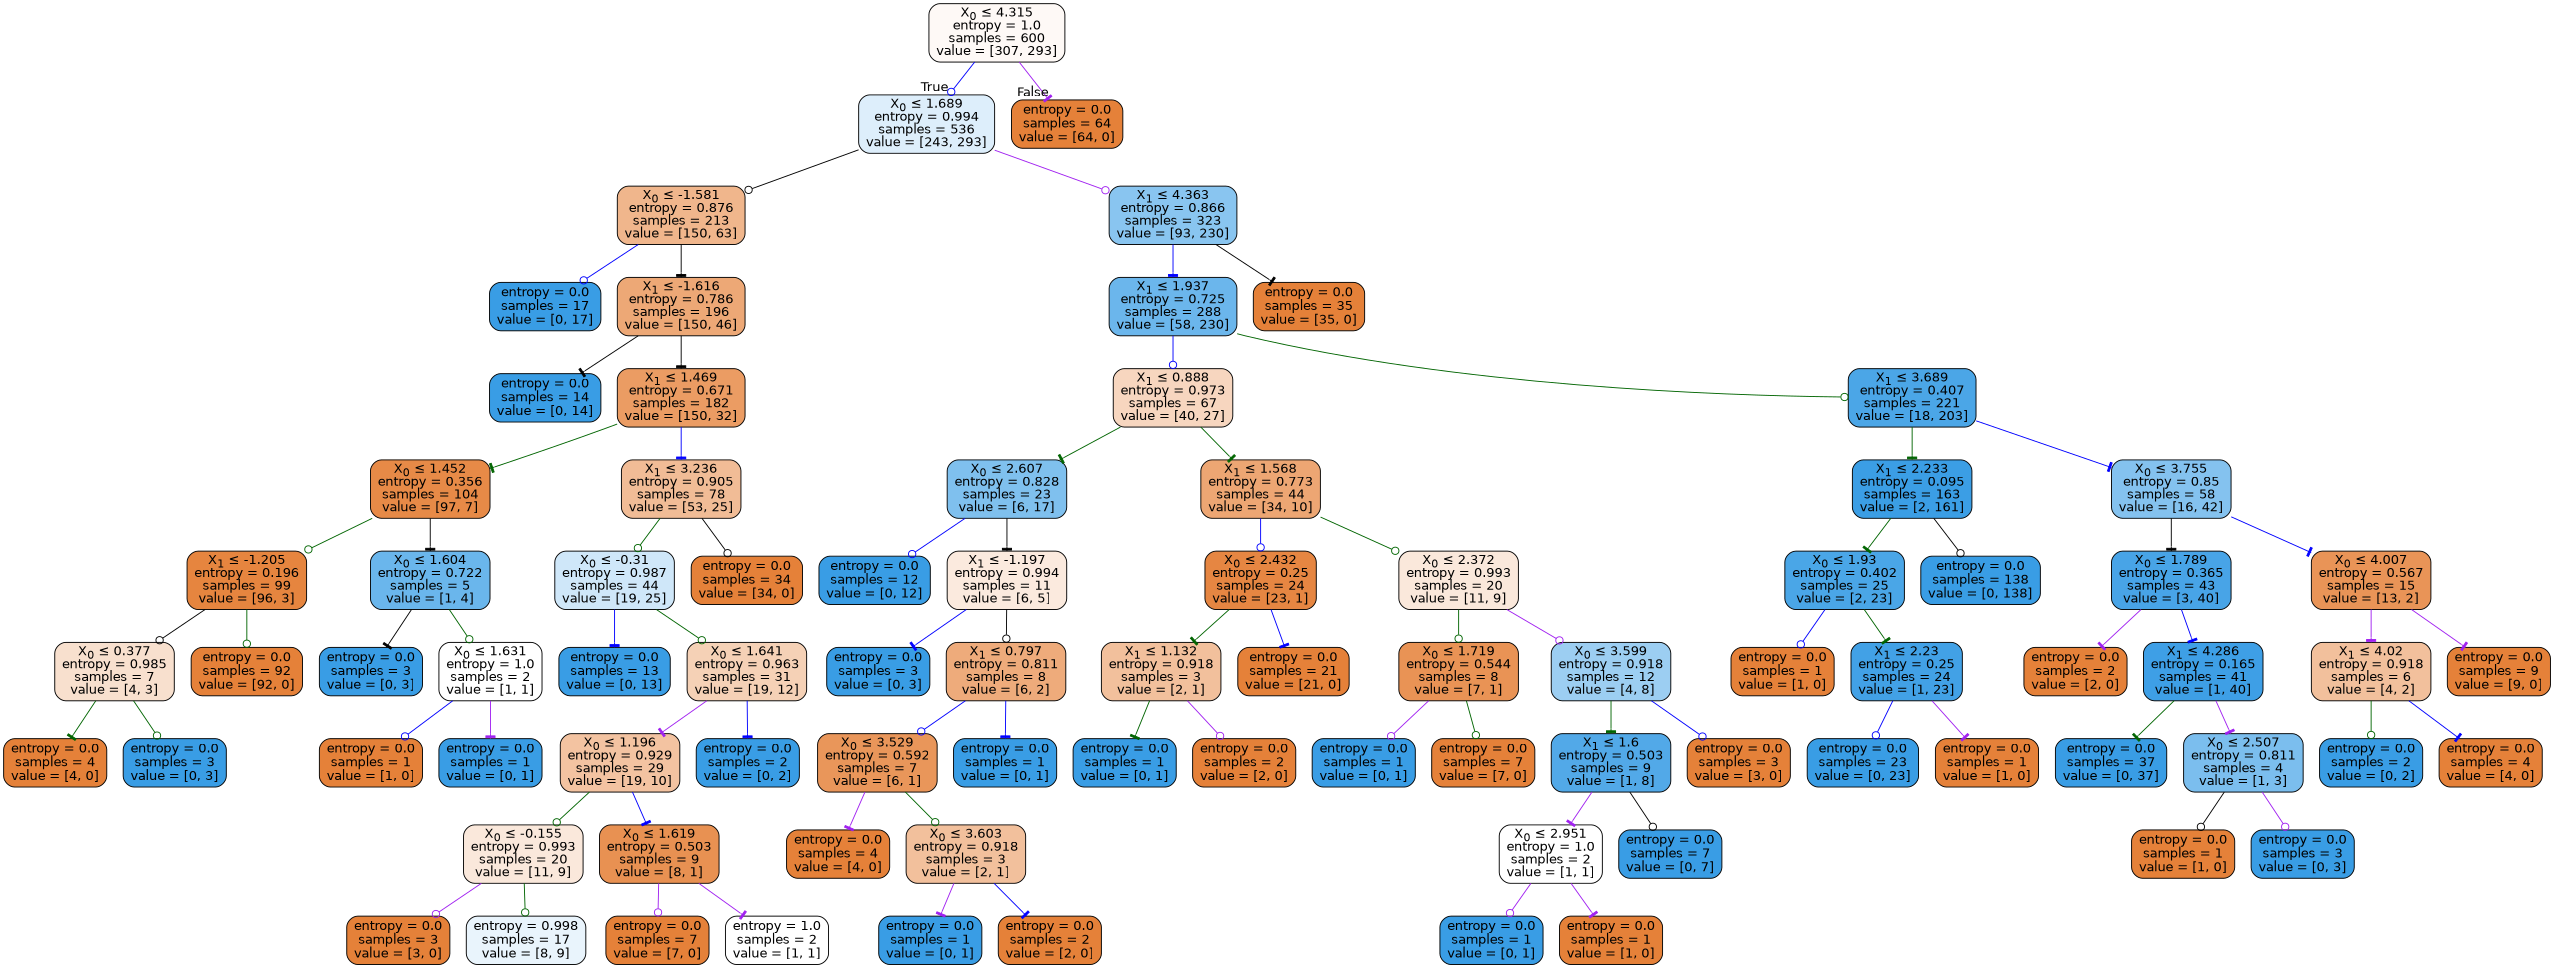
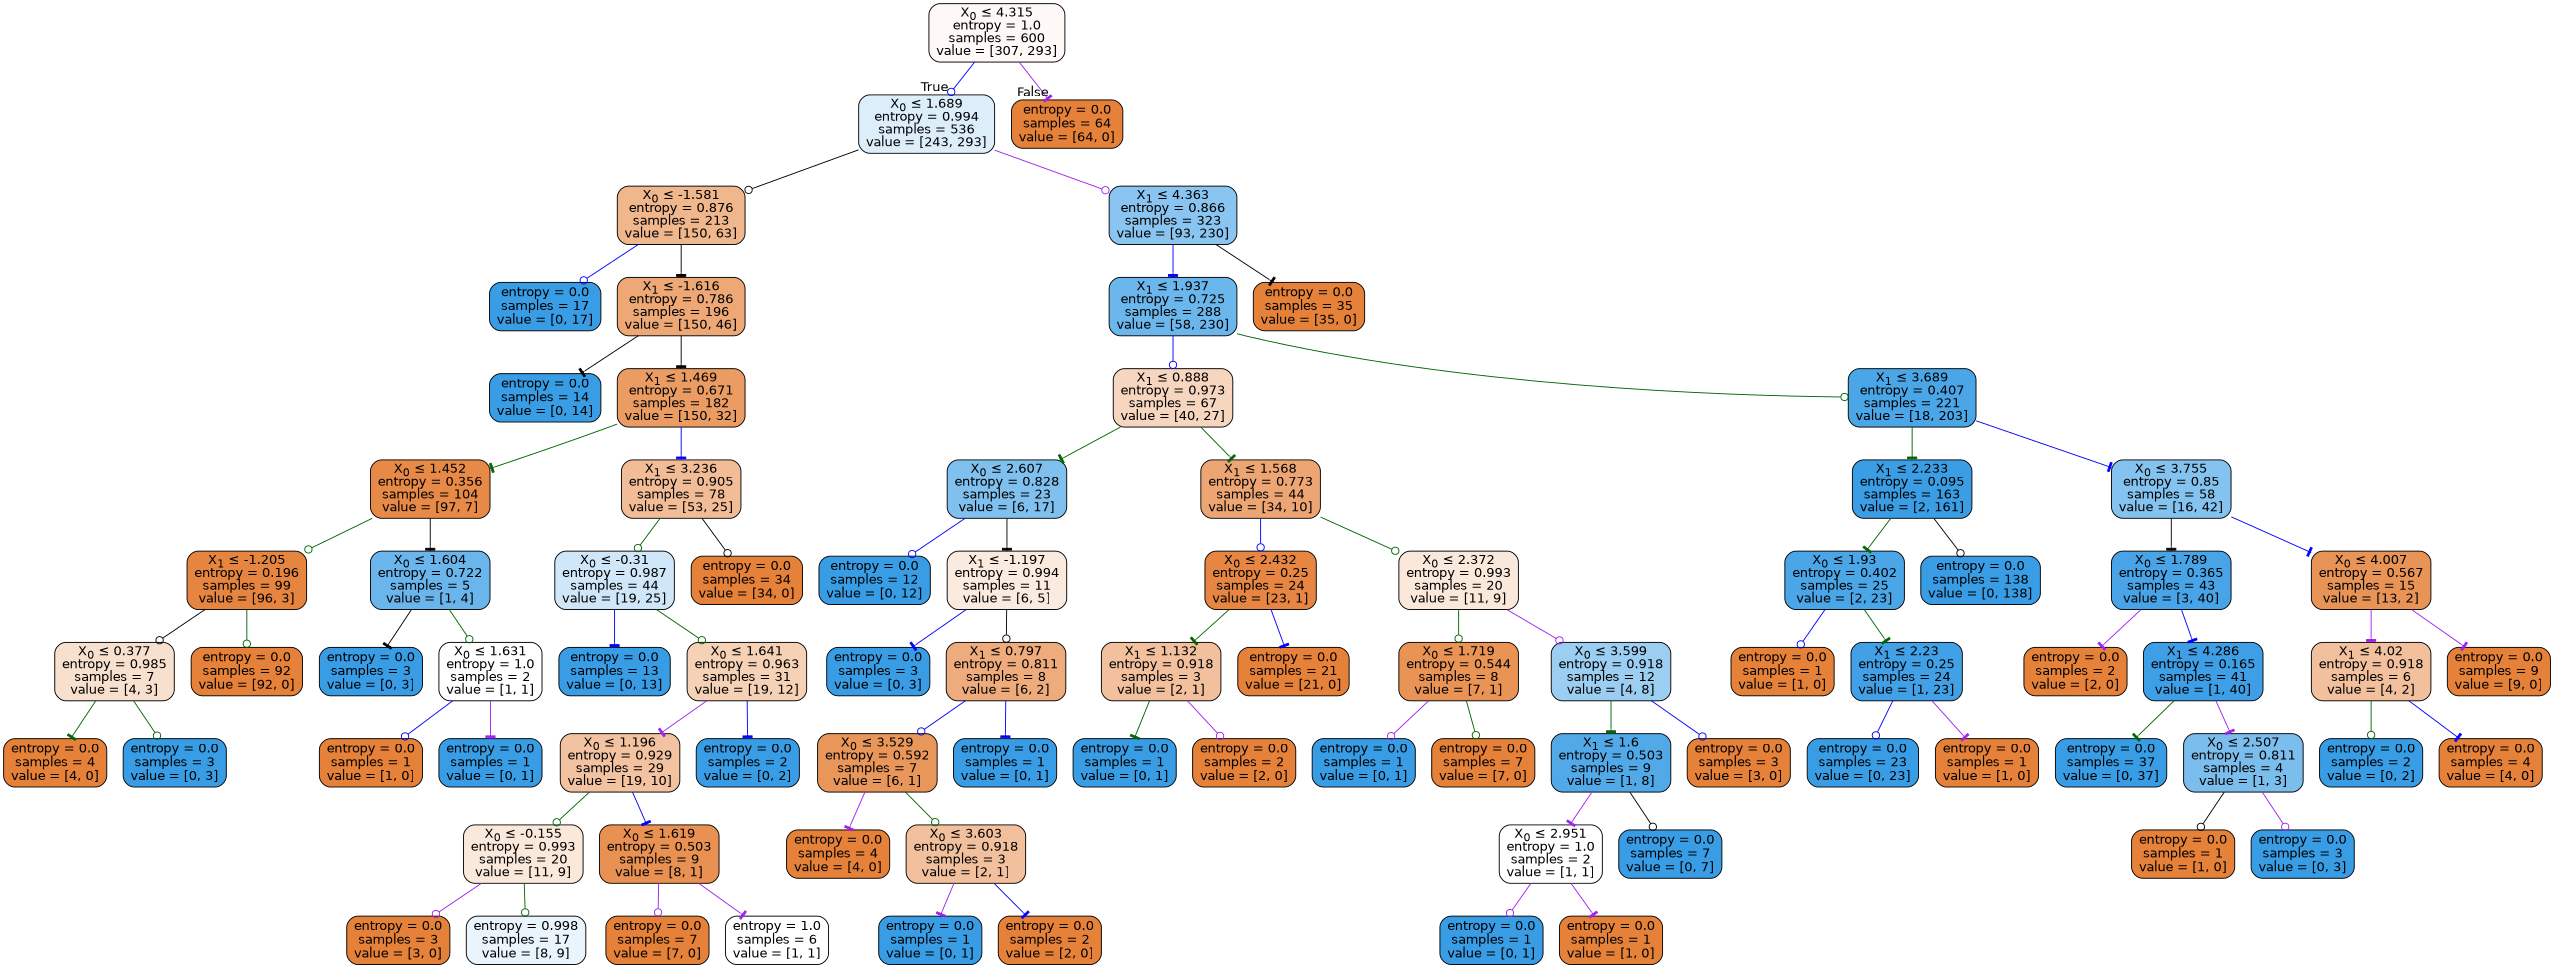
node "entropy = 1.0": text "samples = 2" -> "samples = 6"
